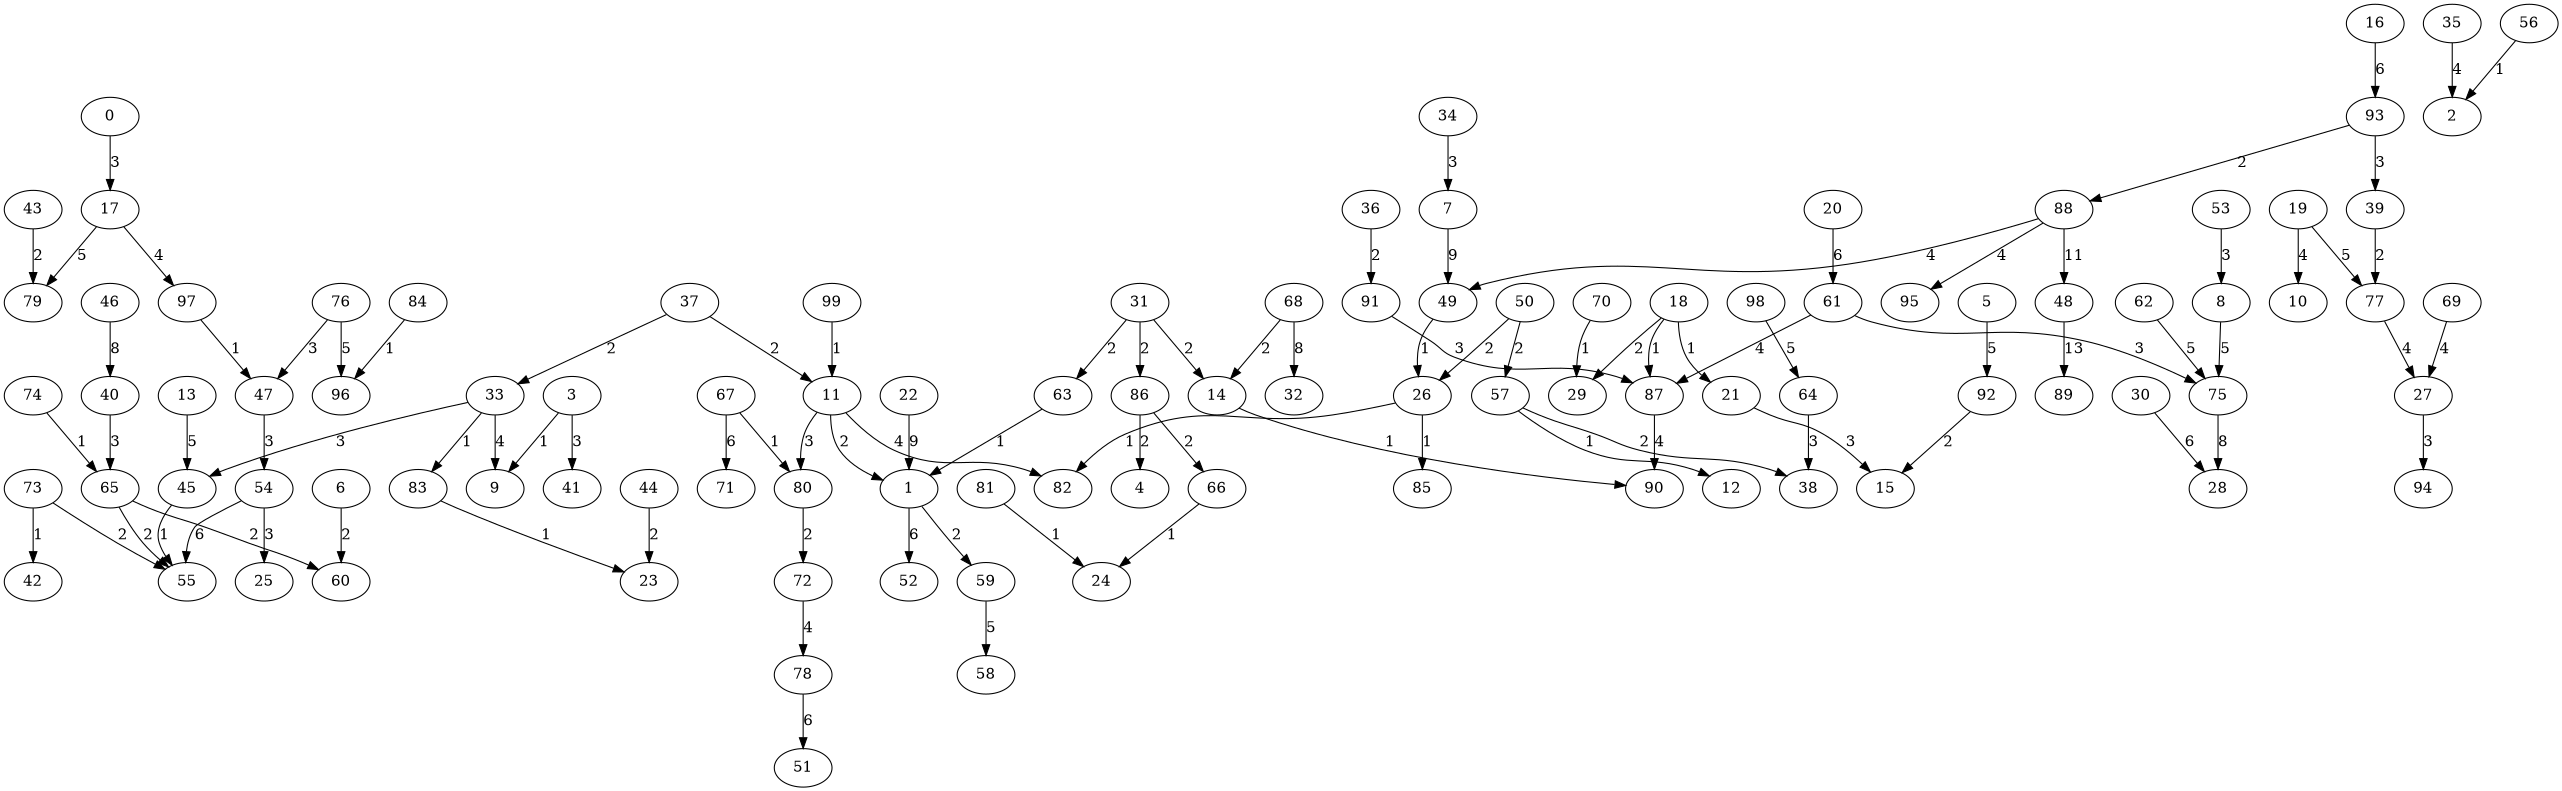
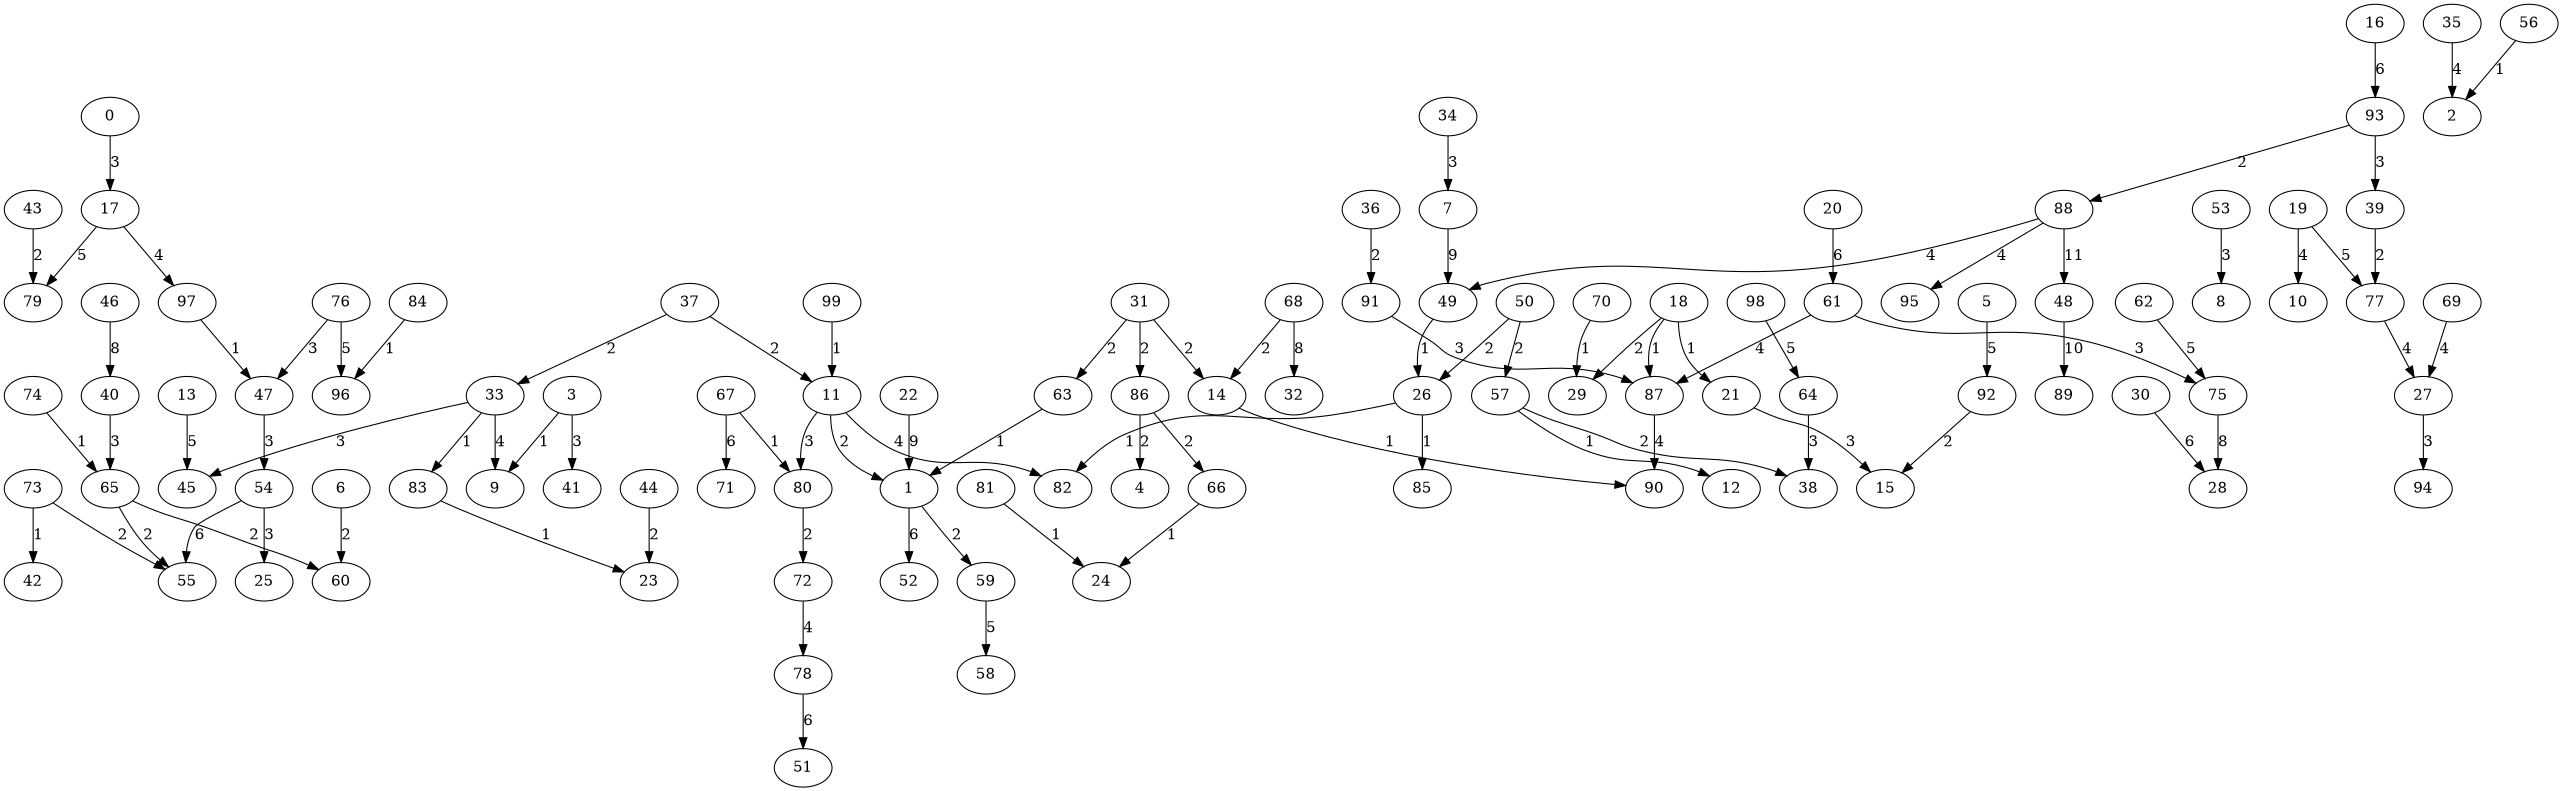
edge "8" -> "75": removed, label "5"
edge "48" -> "89": label "13" -> "10"
edge "45" -> "55": removed, label "1"
